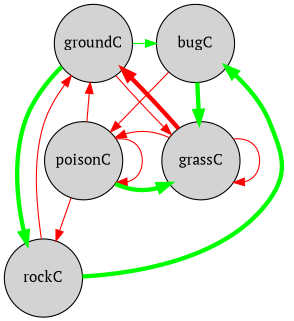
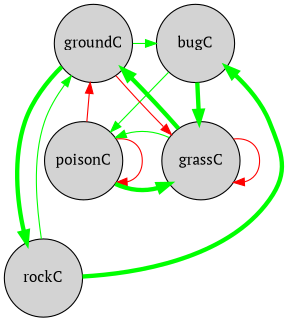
edge "bugC" -> "poisonC": color red -> green
edge "grassC" -> "groundC": color red -> green
edge "grassC" -> "poisonC": color red -> green
edge "rockC" -> "groundC": color red -> green
edge "poisonC" -> "rockC": removed
